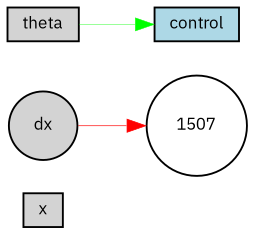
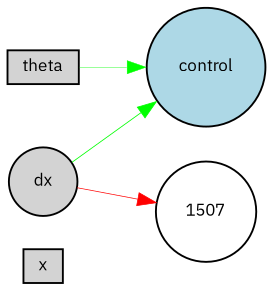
node "control": shape box -> circle
edge "dx" -> "control": added
